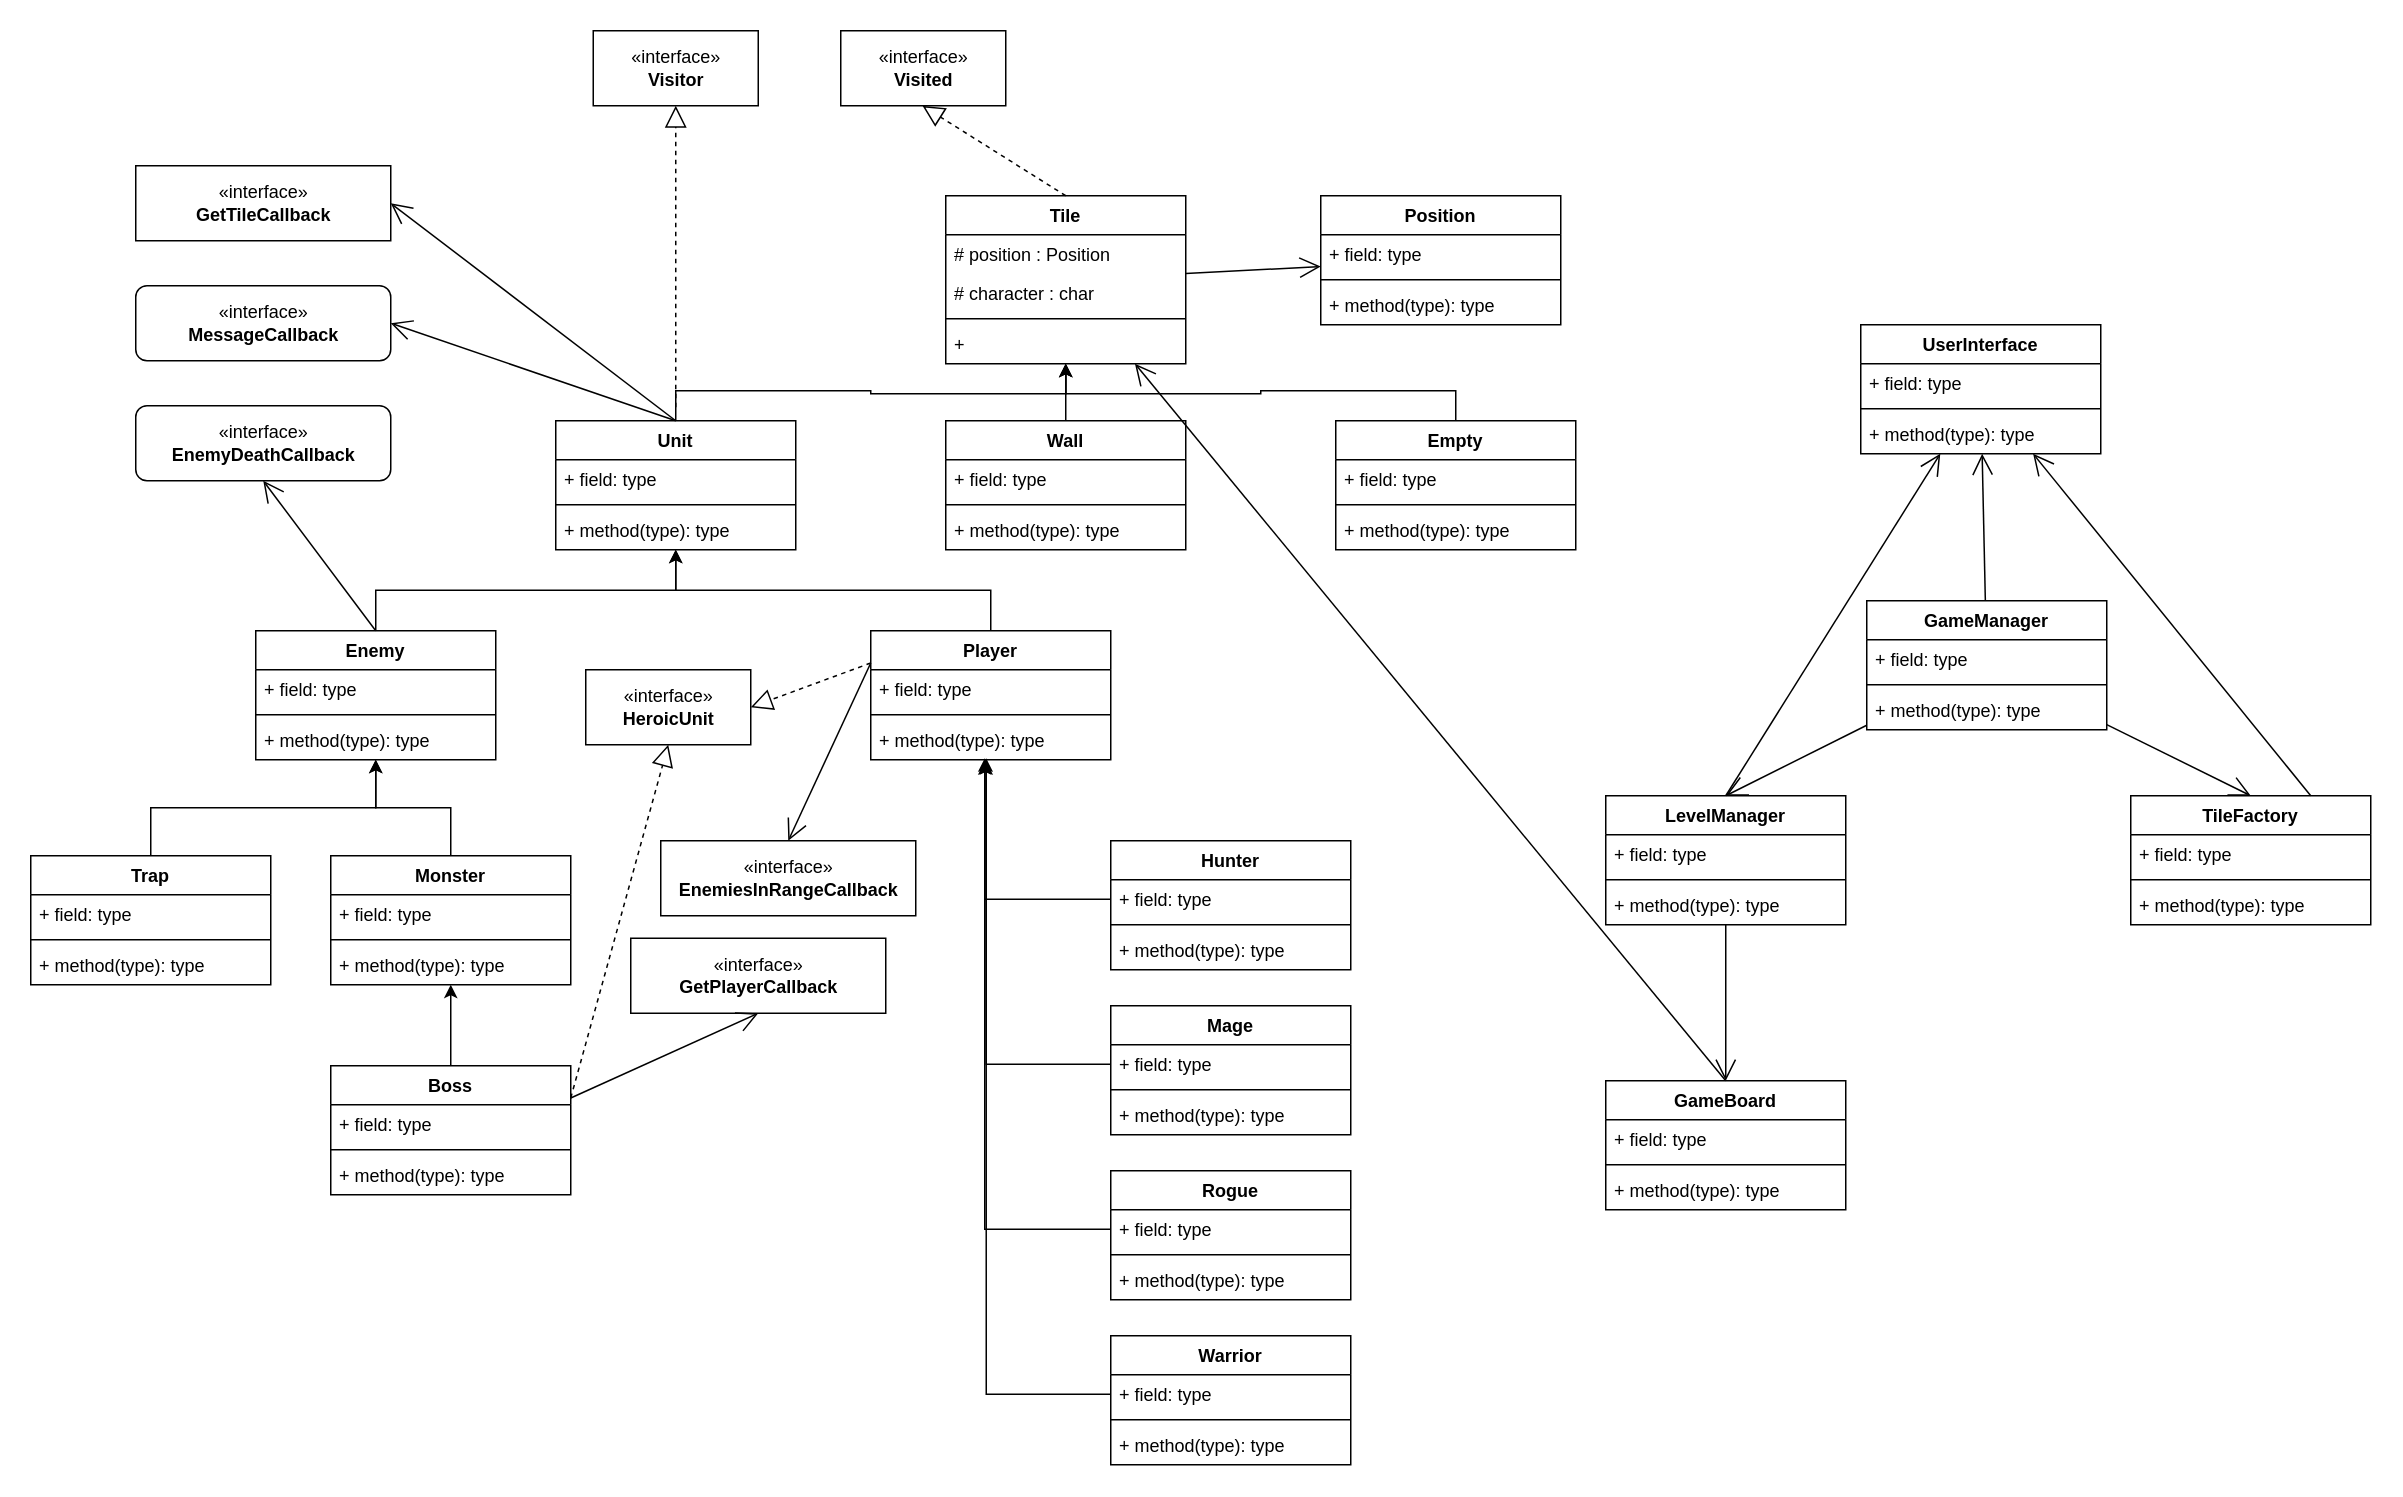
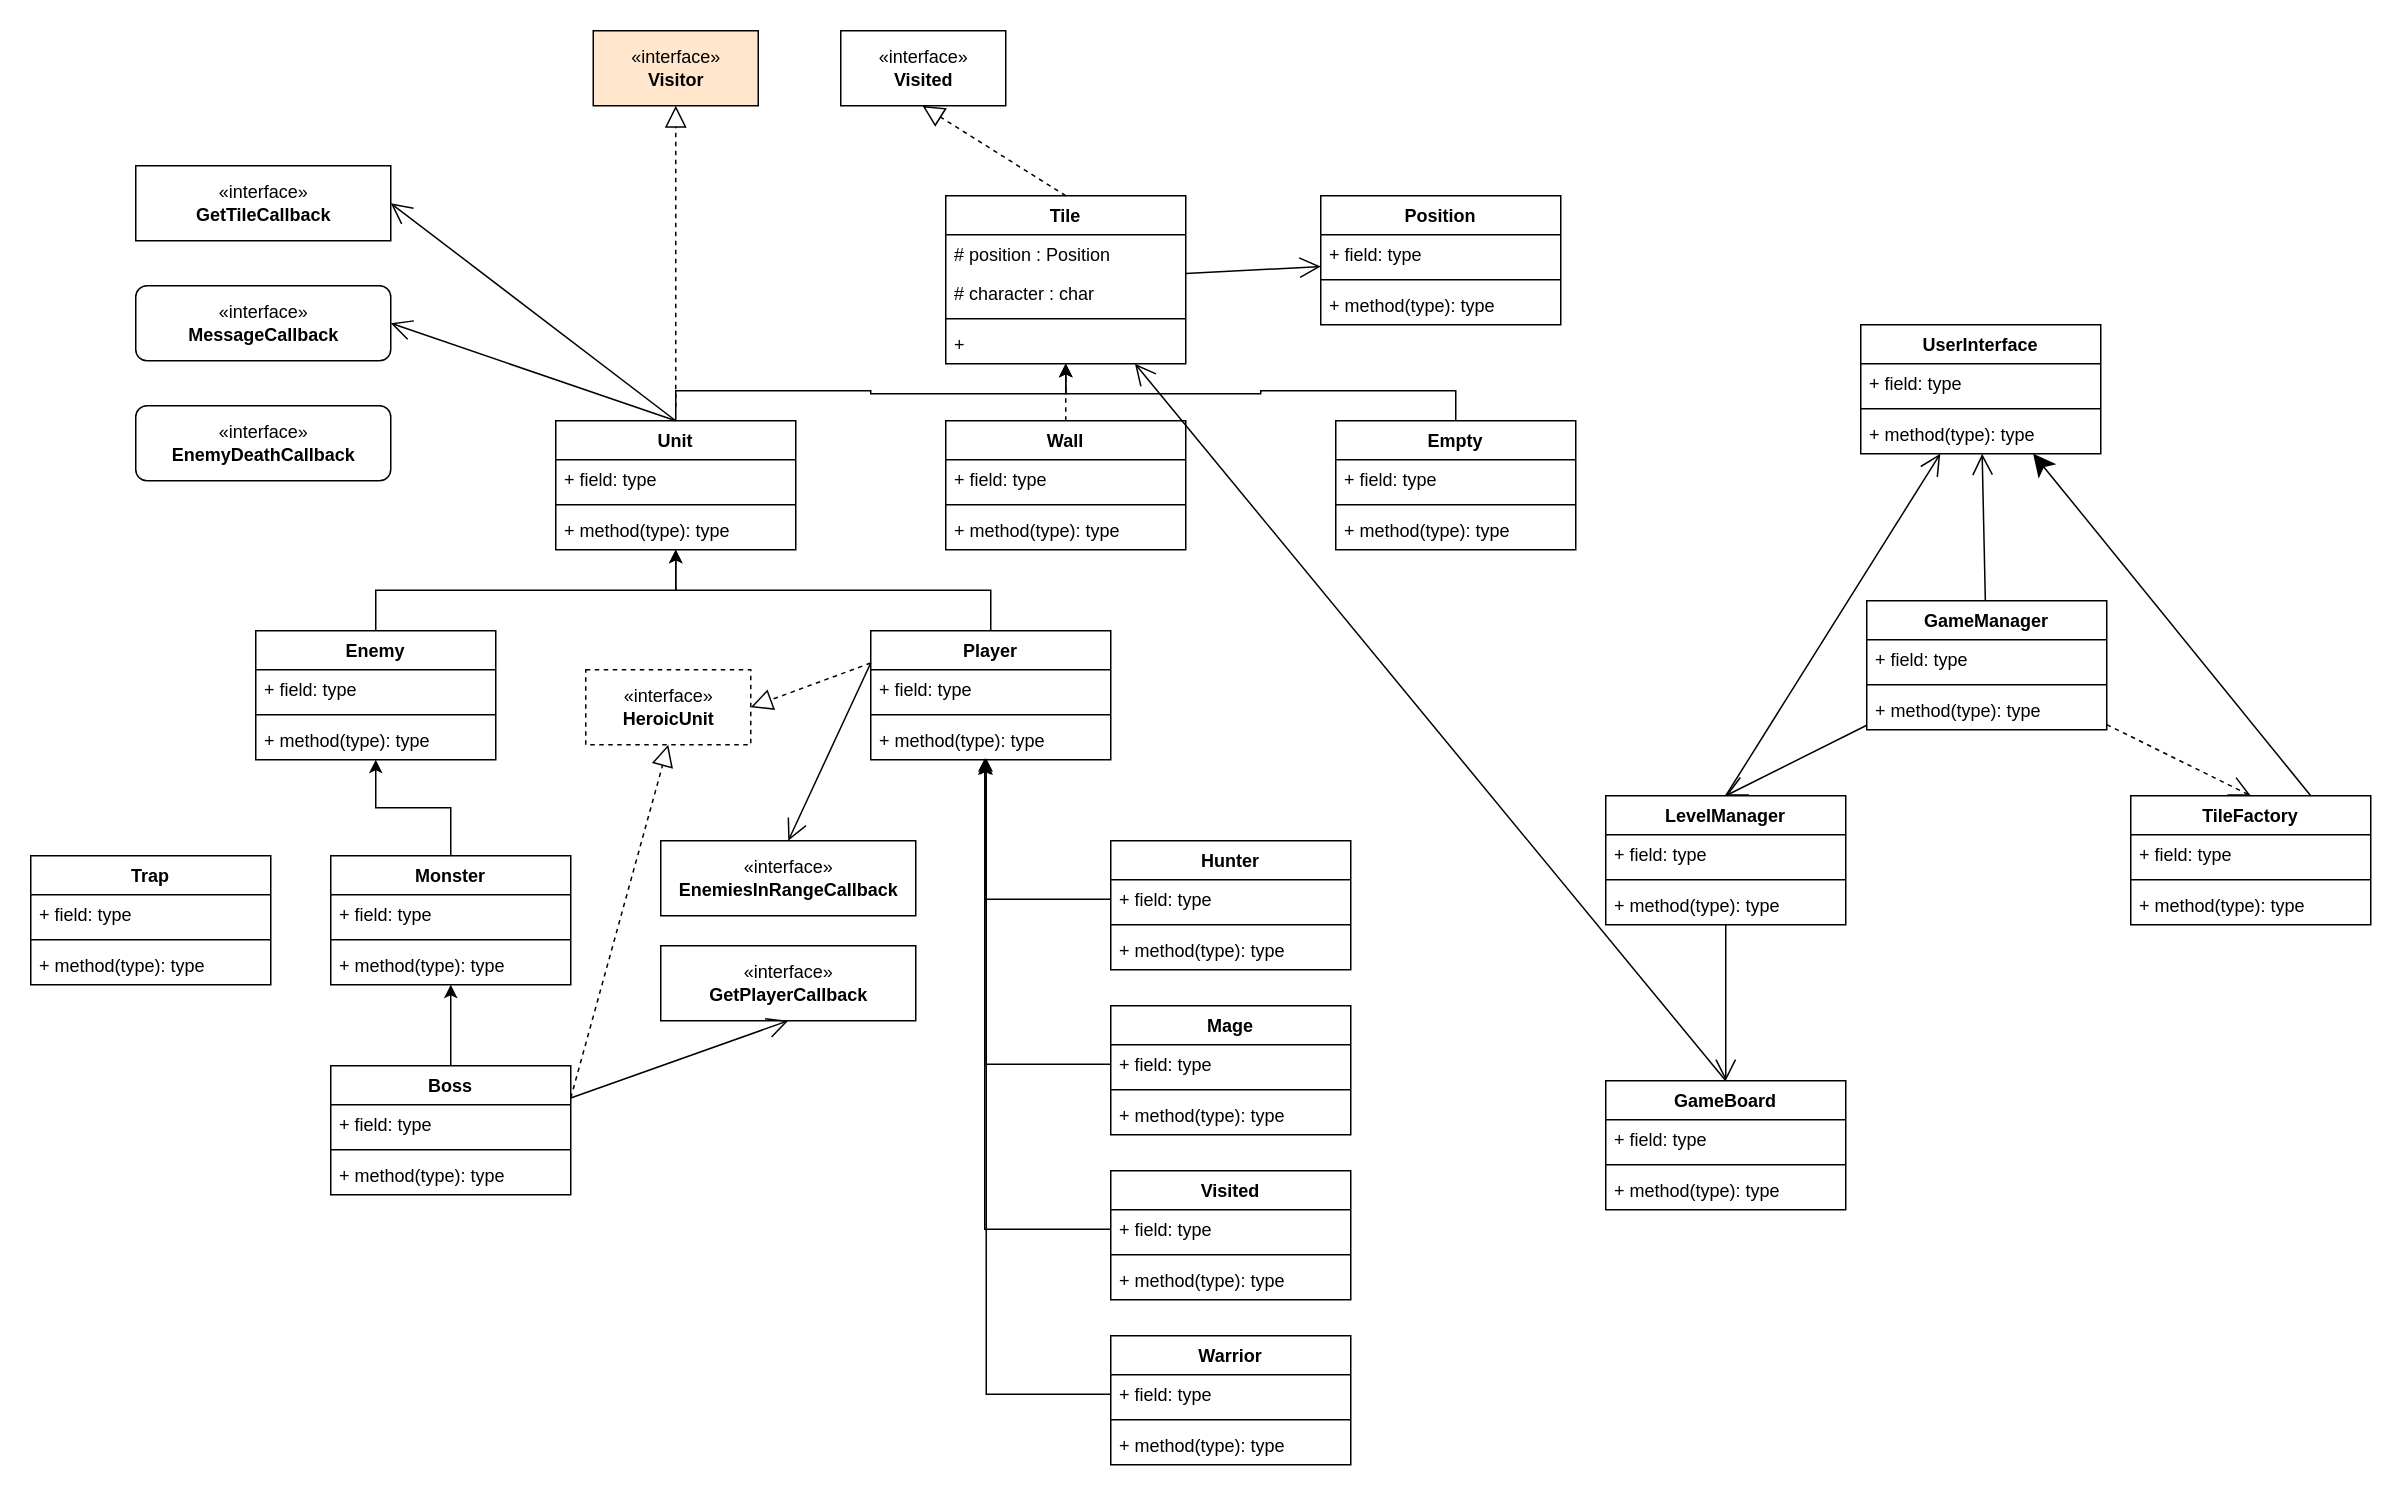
node "«interface» Visitor": fillcolor #ffffff -> #ffe6cc
edge "Wall" -> "Tile": style solid -> dashed
edge "TileFactory" -> "UserInterface": arrowhead open -> classic
edge "Enemy" -> "«interface» EnemyDeathCallback": removed
node "«interface» HeroicUnit": style solid -> dashed
edge "GameManager" -> "TileFactory": style solid -> dashed
edge "Trap" -> "Enemy": removed
node "«interface» GetPlayerCallback": moved (758, 976) -> (788, 983)
node "Rogue": label "Rogue" -> "Visited"
